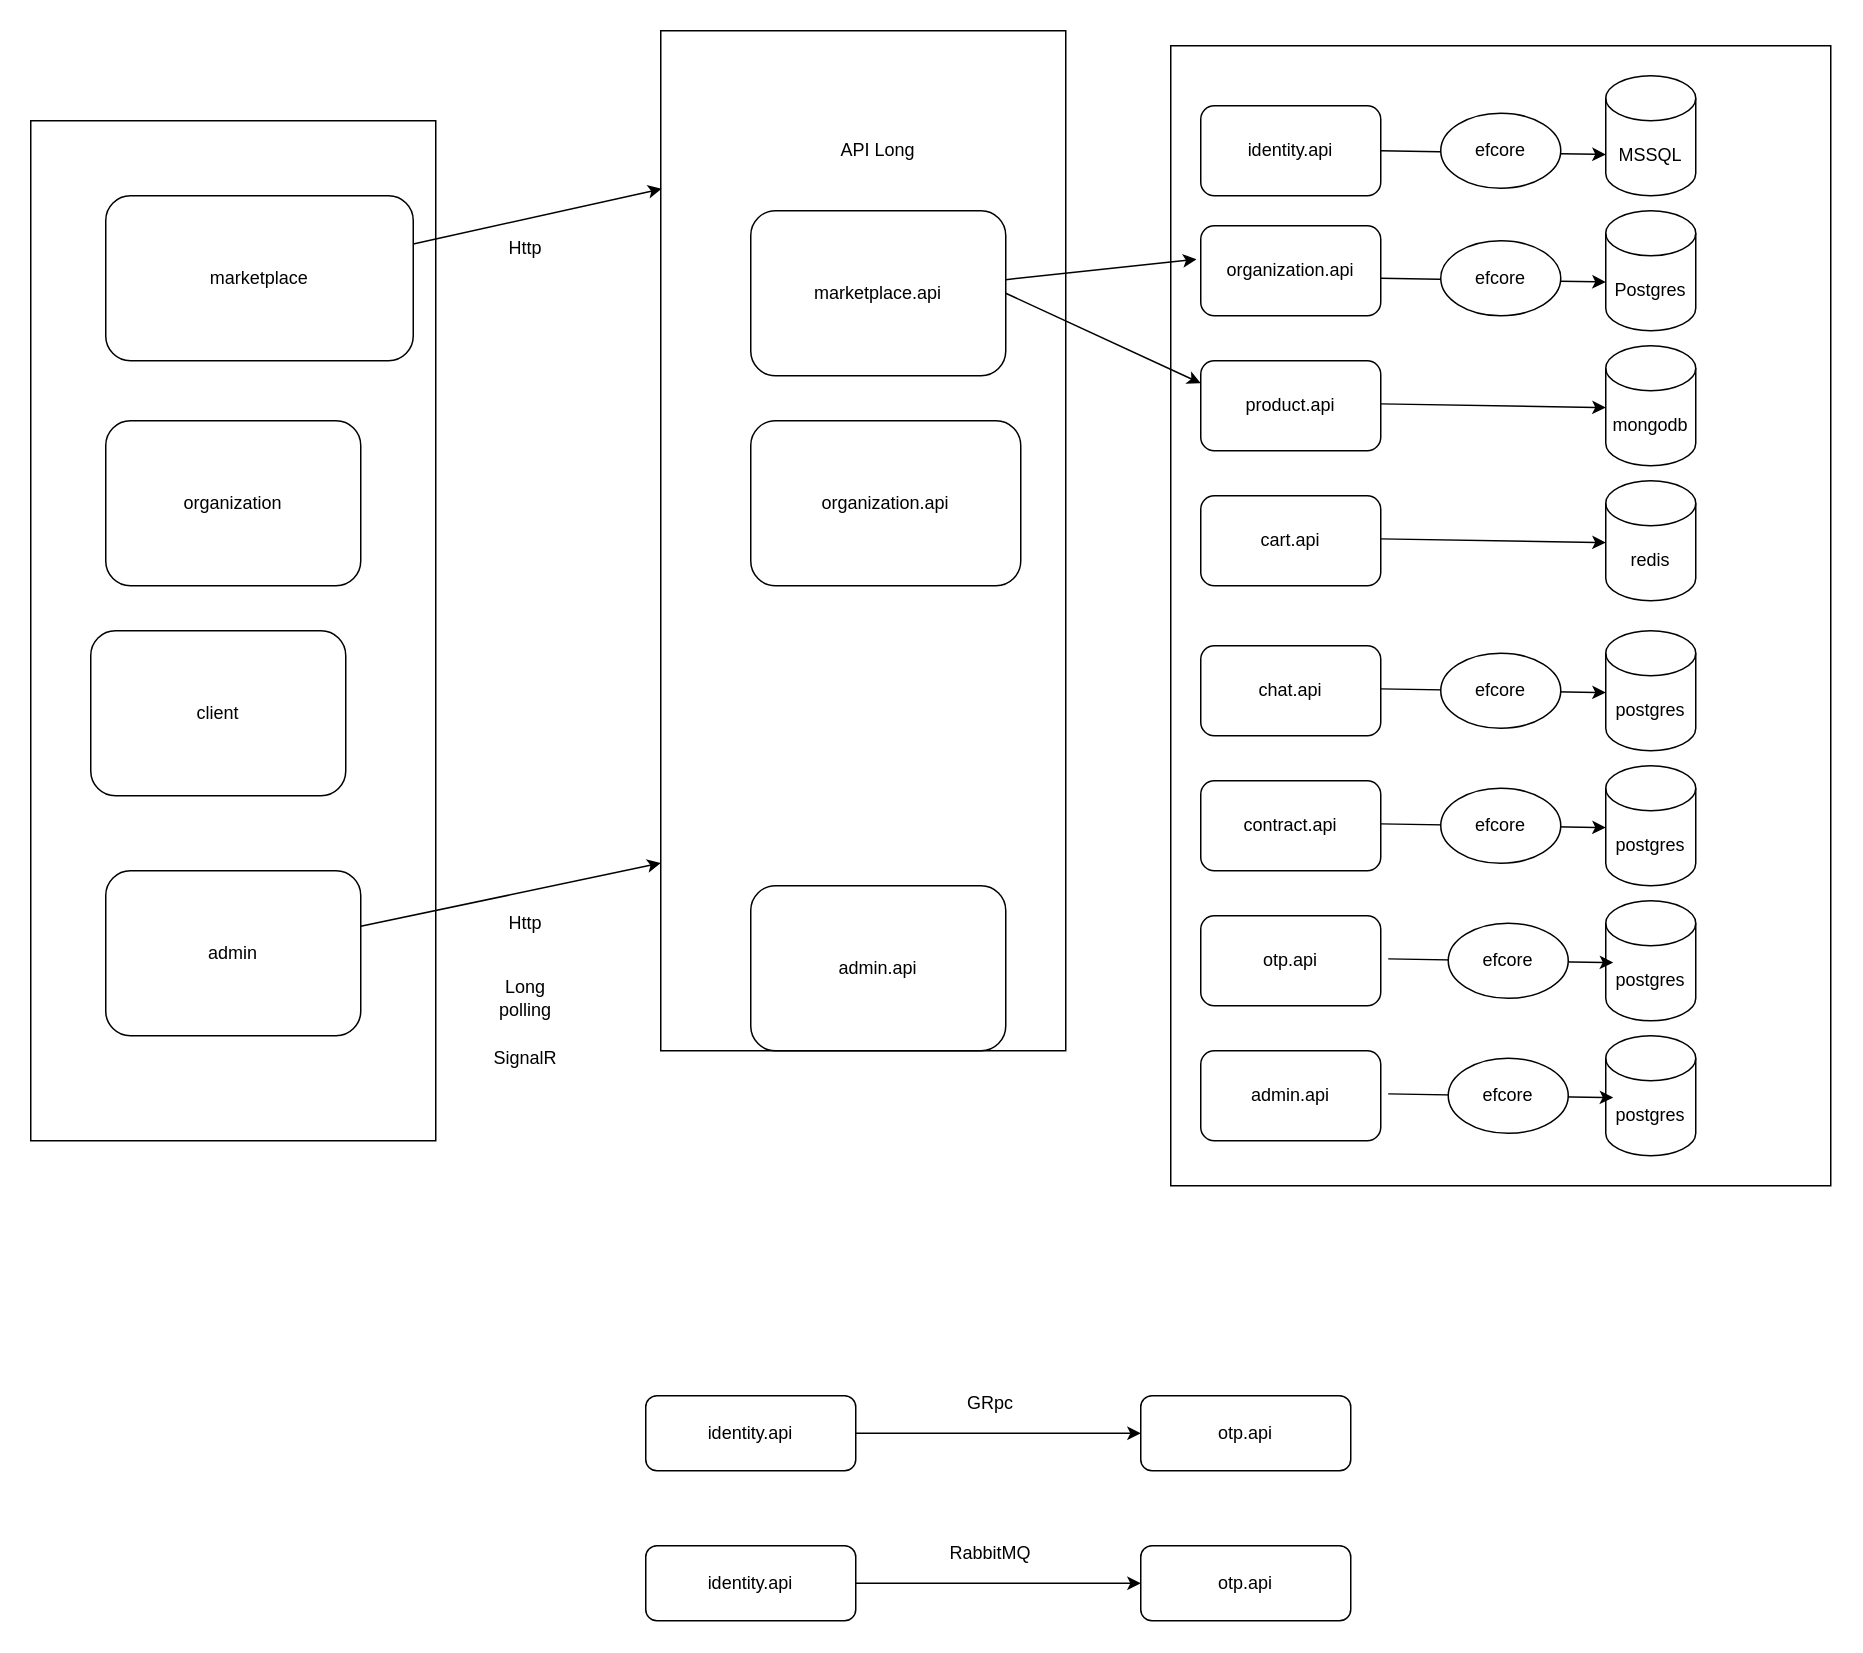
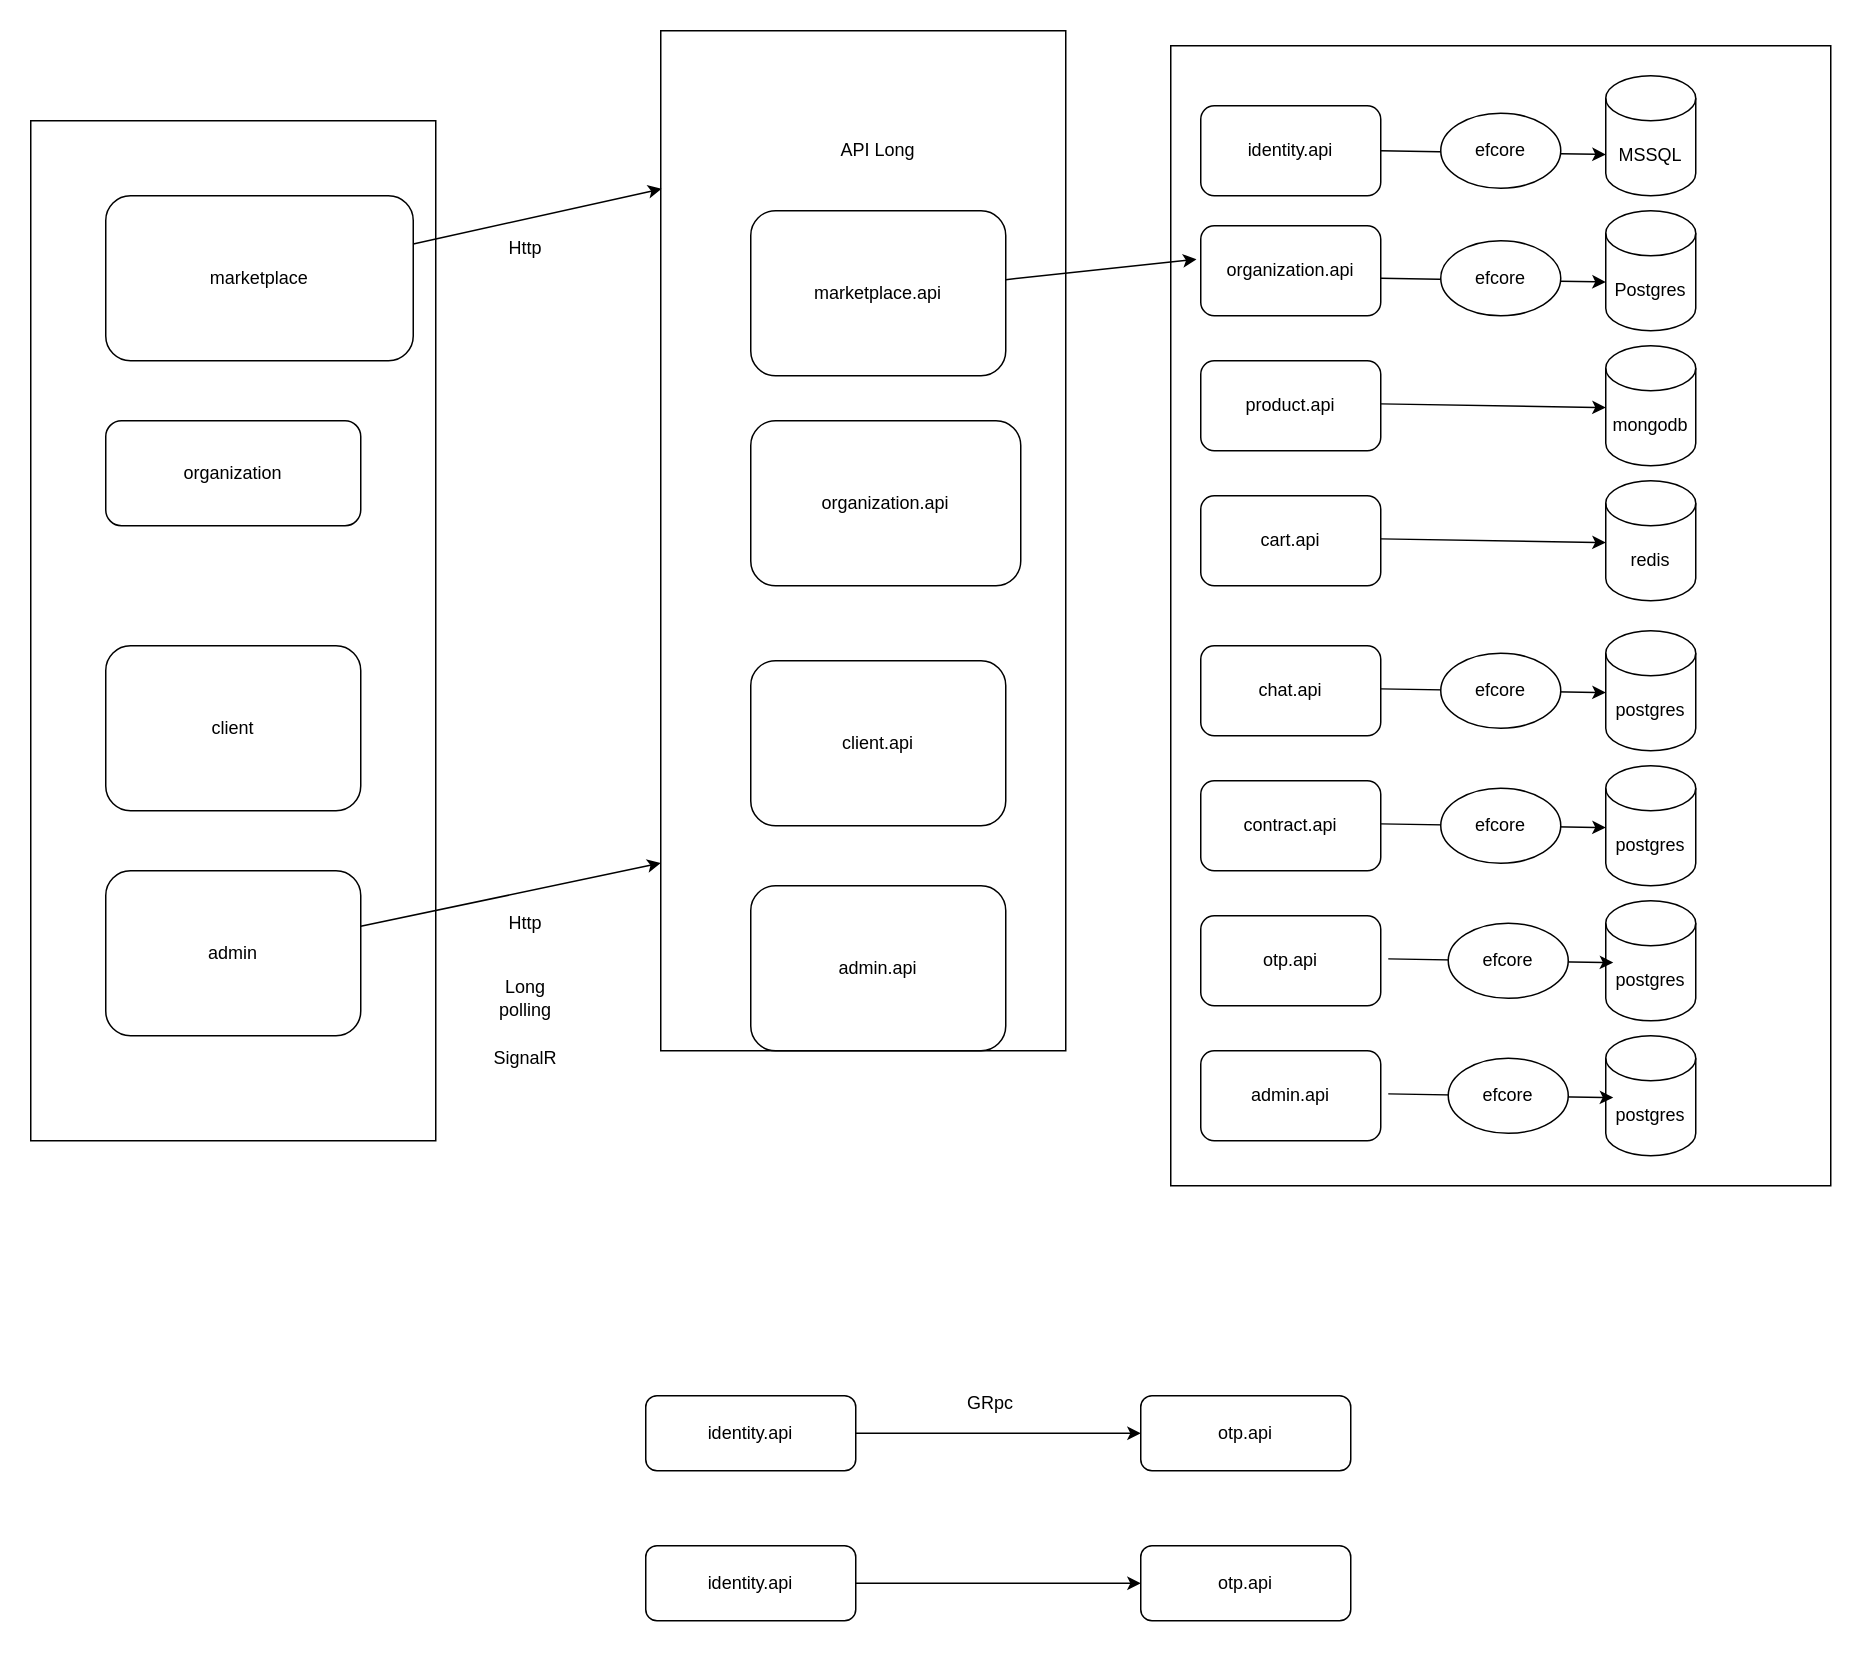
edge "marketplace.api" -> "product.api": removed
node "organization": size 255x165 -> 255x105
node "client": moved (218, 713) -> (233, 728)
node "client.api": added
node "RabbitMQ": removed
